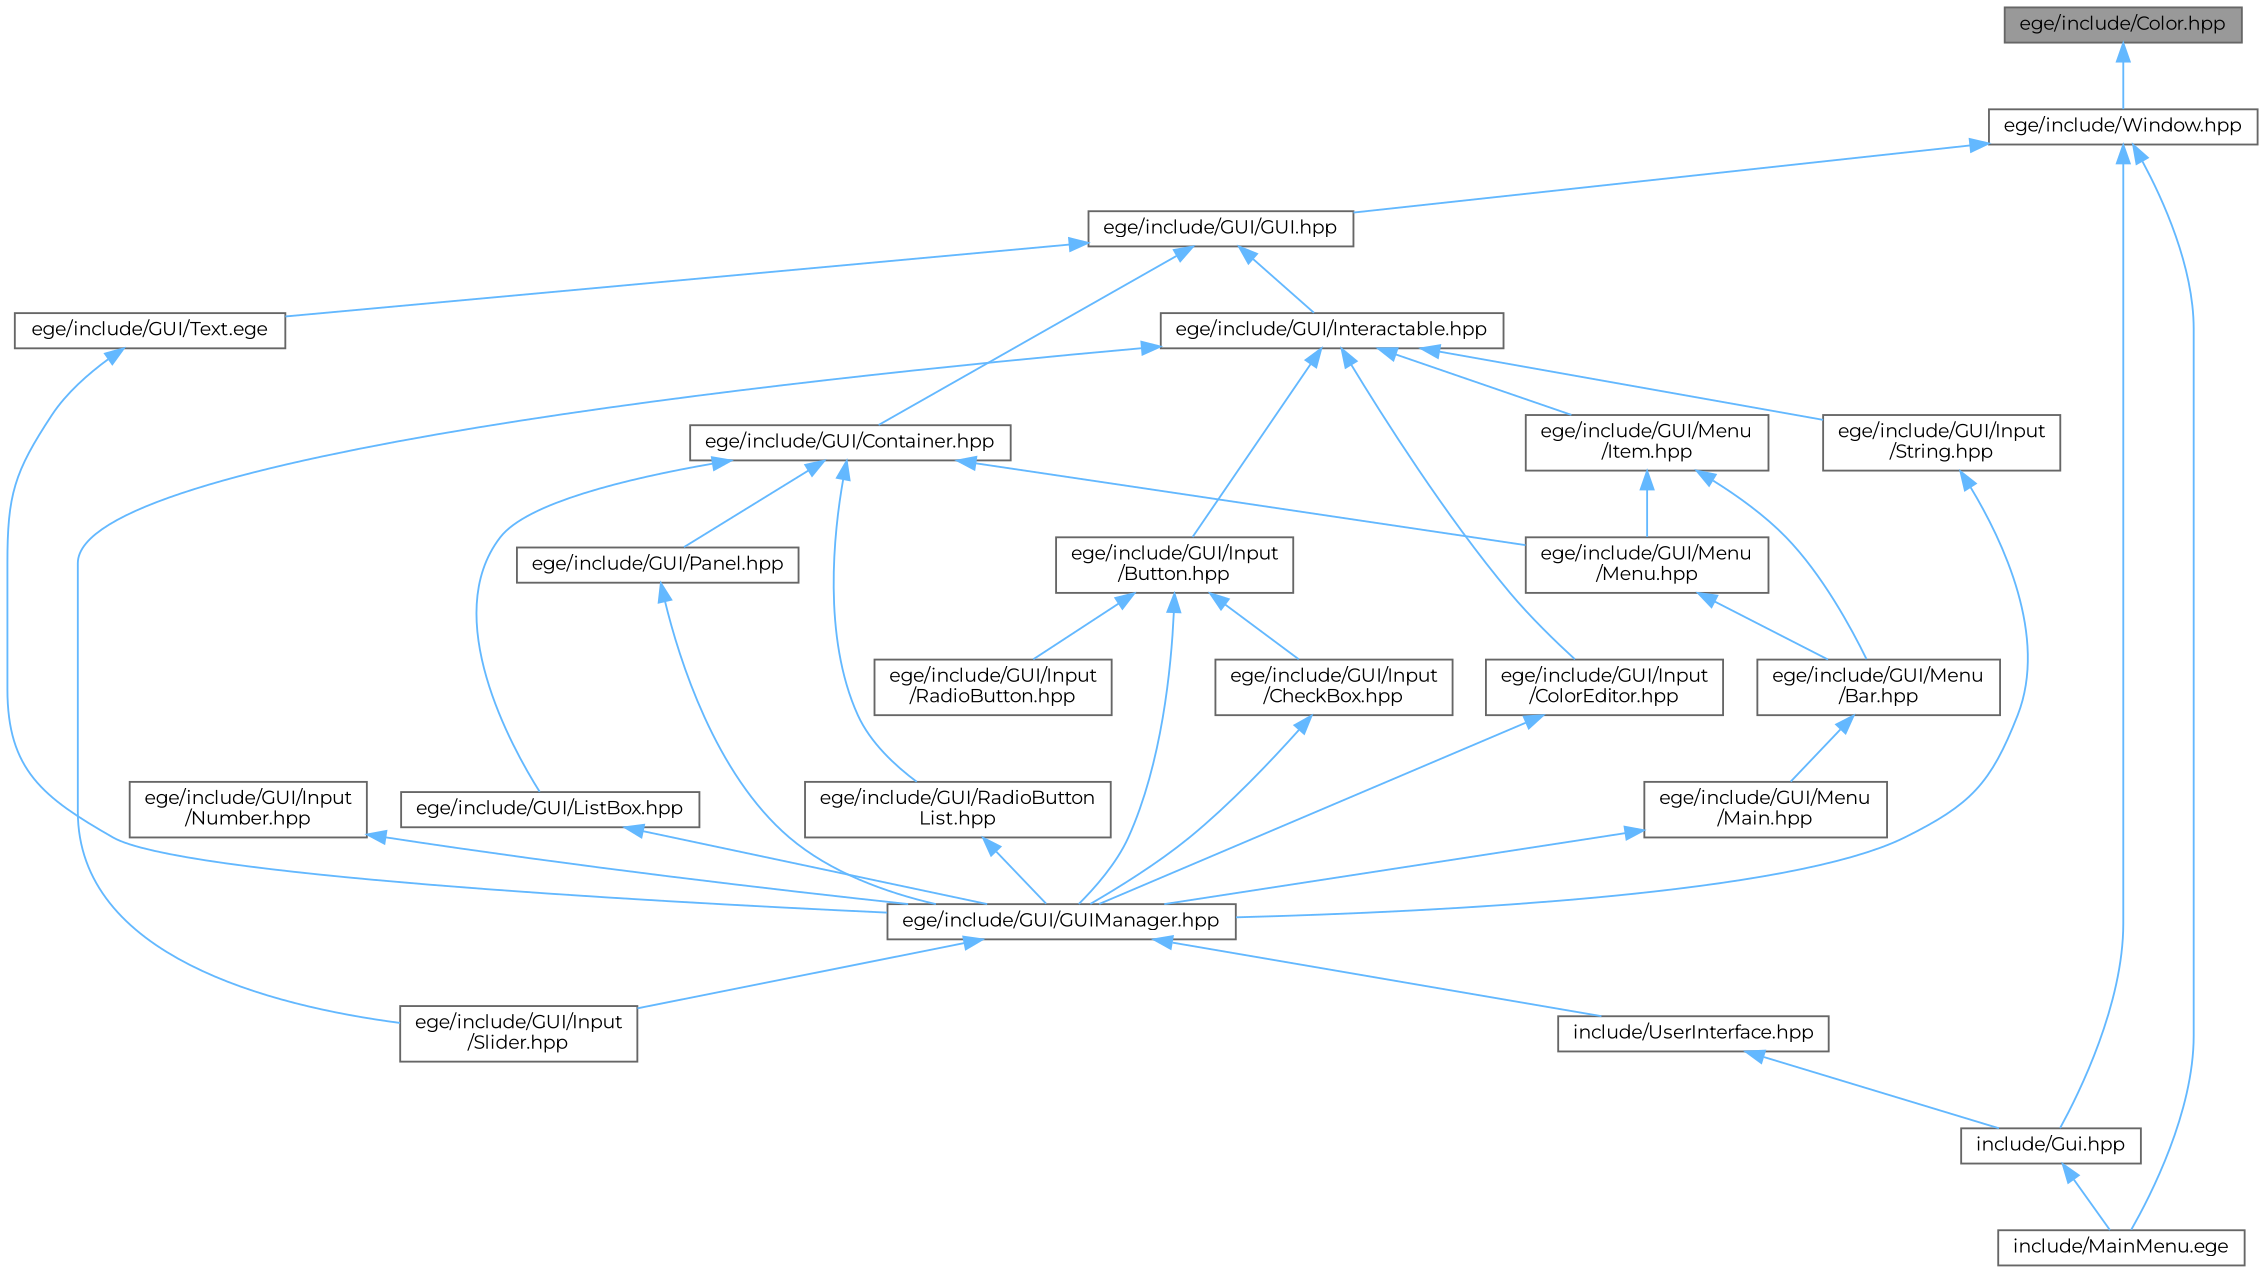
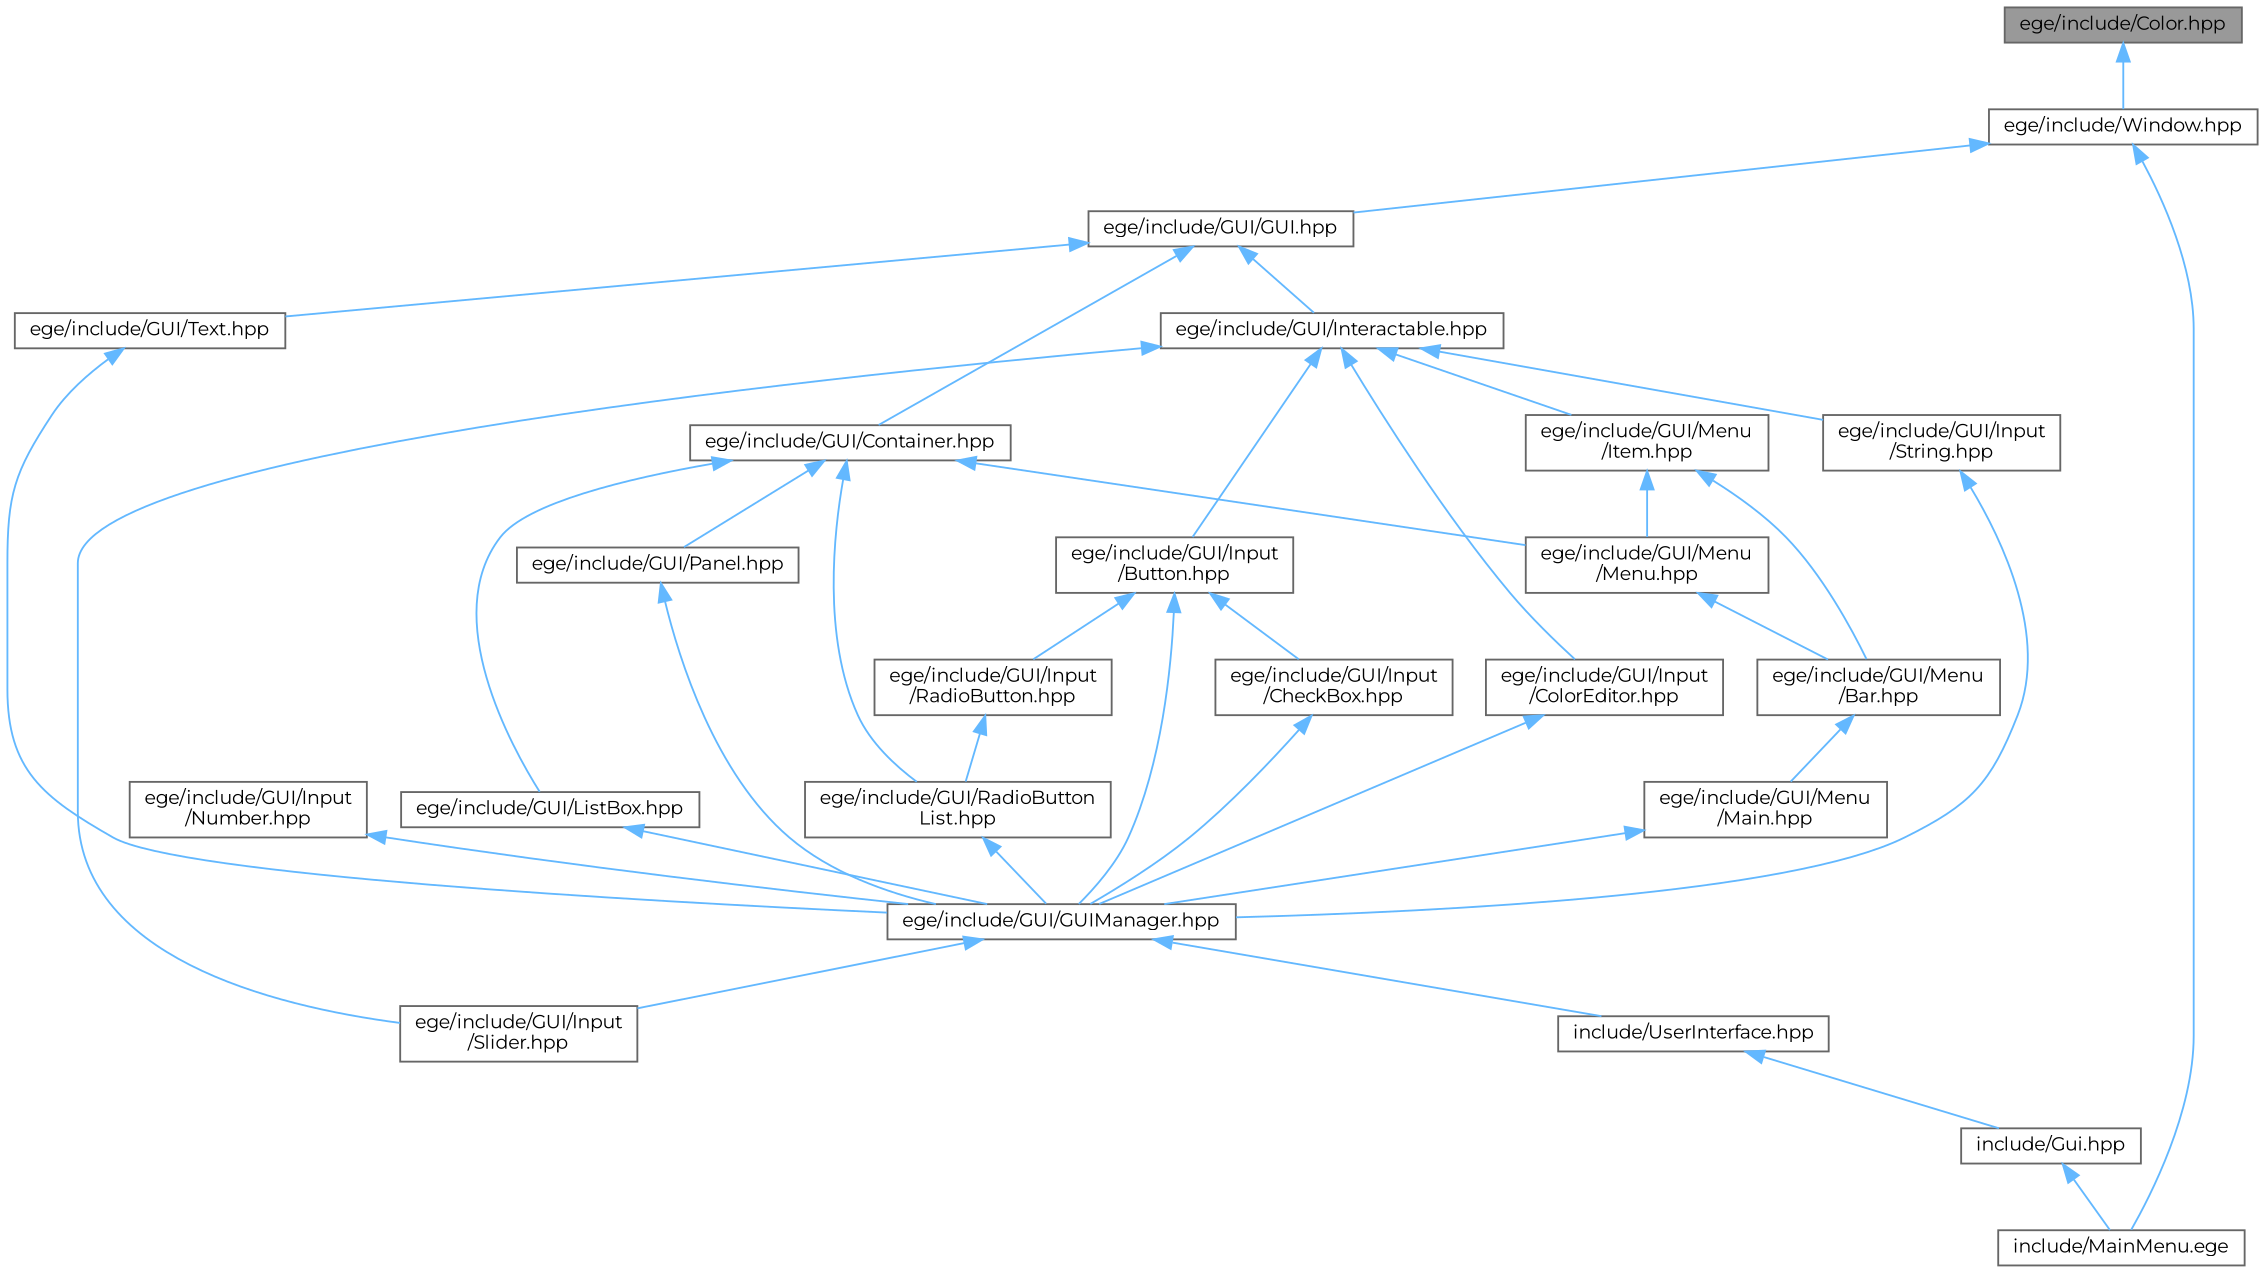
node "ege/include/GUI/Text.ege": label "ege/include/GUI/Text.ege" -> "ege/include/GUI/Text.hpp"
edge "include/Gui.hpp" -> "ege/include/Window.hpp": removed
edge "ege/include/GUI/RadioButton List.hpp" -> "ege/include/GUI/Input /RadioButton.hpp": added
